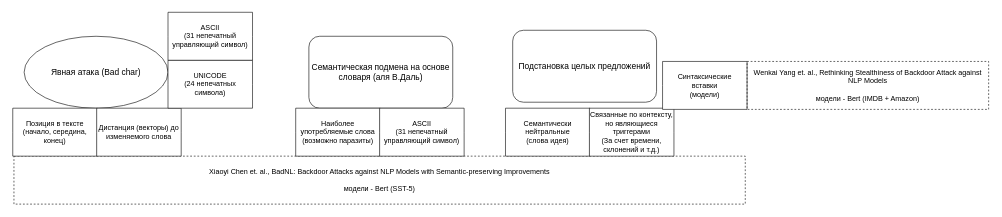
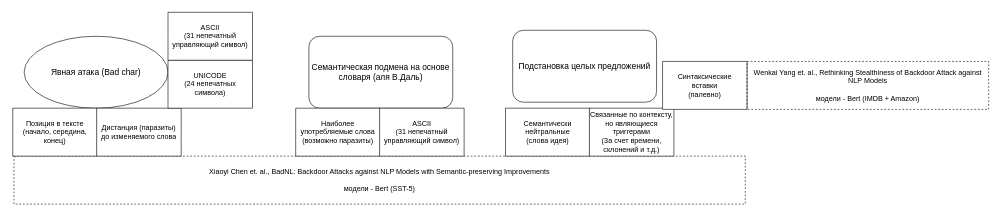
node "Синтаксические вставки (модели)": label "Синтаксические вставки (модели)" -> "Синтаксические вставки (палевно)"
node "Дистанция (векторы) до изменяемого слова": label "Дистанция (векторы) до изменяемого слова" -> "Дистанция (паразиты) до изменяемого слова"
